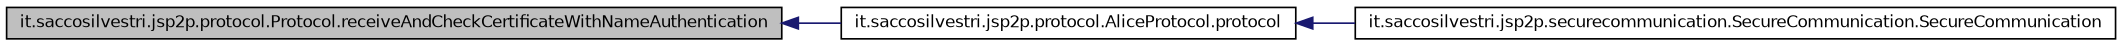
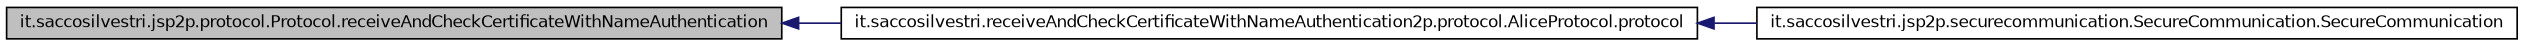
node "it.saccosilvestri.jsp2p.protocol.AliceProtocol.protocol": label "it.saccosilvestri.jsp2p.protocol.AliceProtocol.protocol" -> "it.saccosilvestri.receiveAndCheckCertificateWithNameAuthentication2p.protocol.AliceProtocol.protocol"
